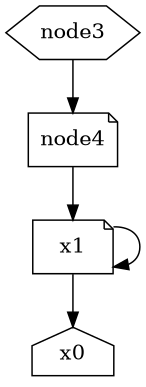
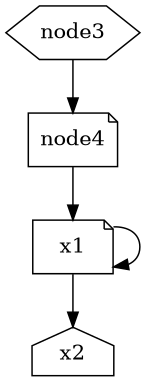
node "x0": label "x0" -> "x2"
